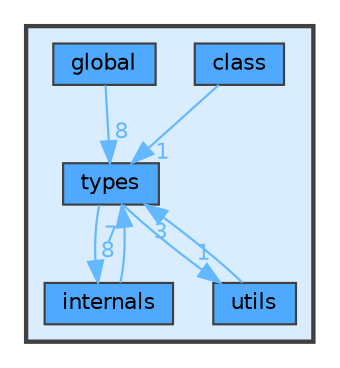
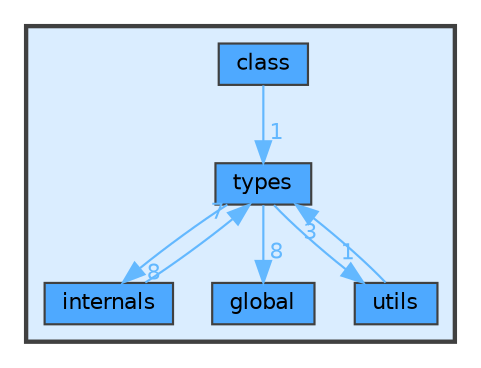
edge "global" -> "types": reversed
